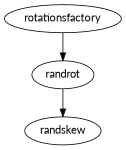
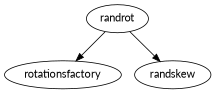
edge "rotationsfactory" -> "randrot": reversed
